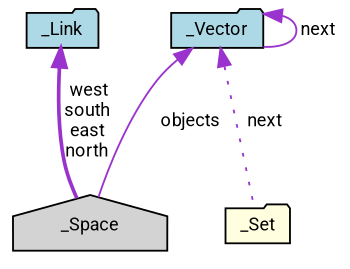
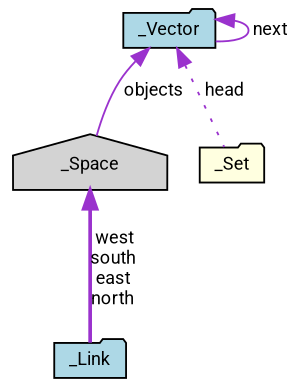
edge "_Set" -> "_Vector": label " next" -> " head"
edge "_Space" -> "_Link": reversed
